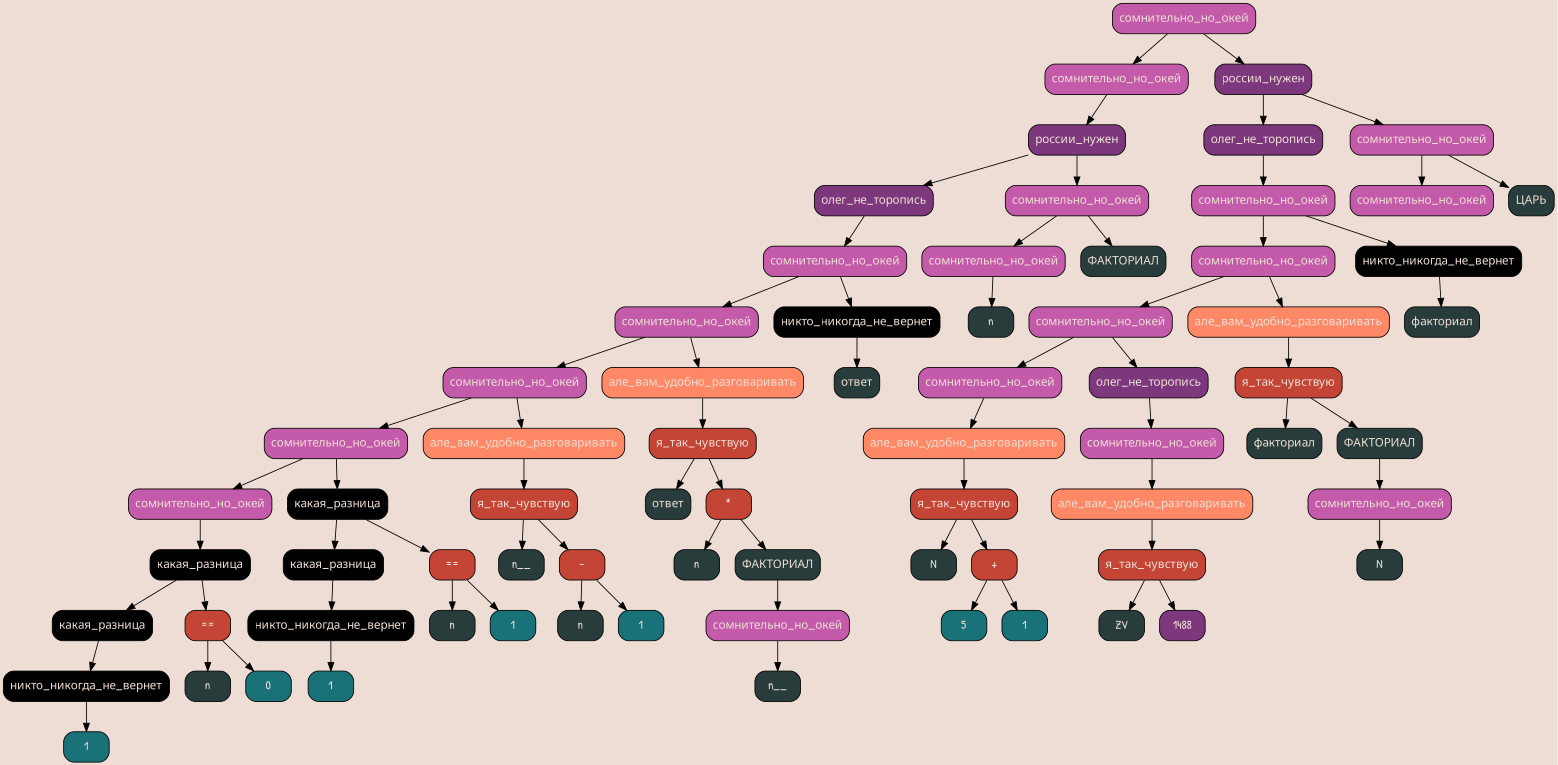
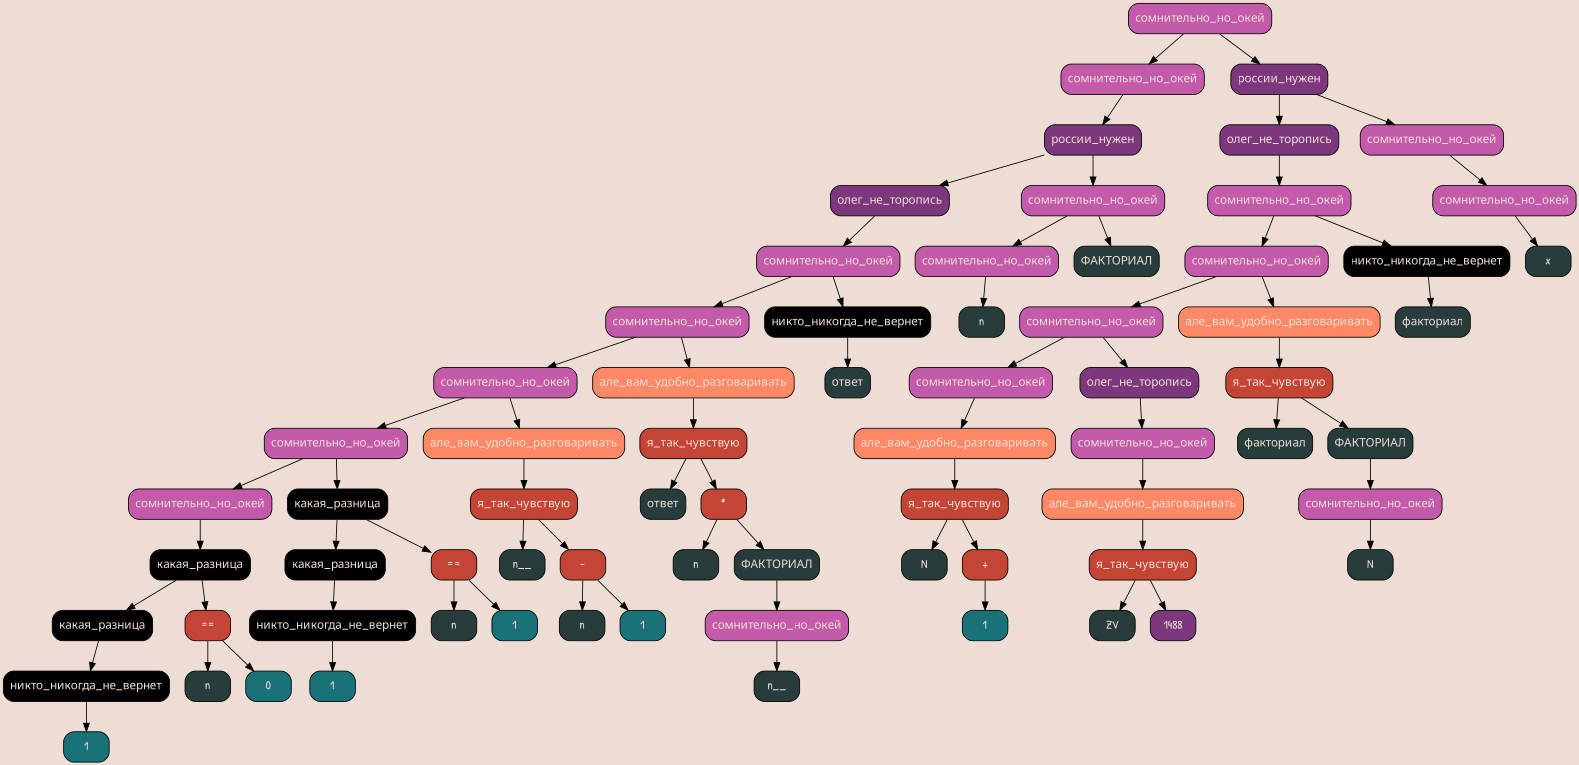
node "ЦАРЬ": removed
node "x": added
node "5": removed
